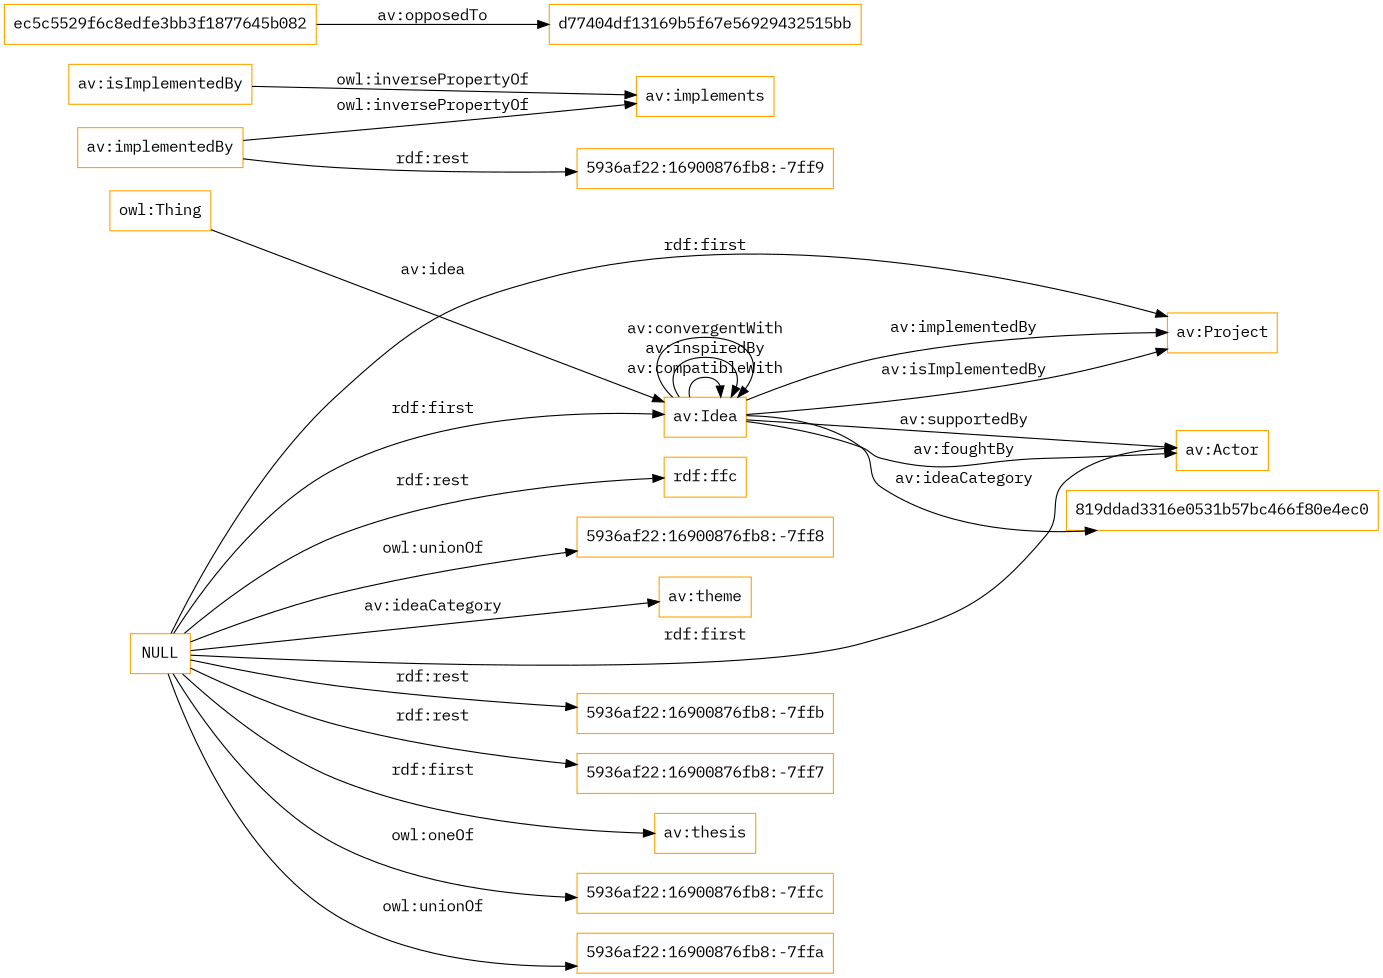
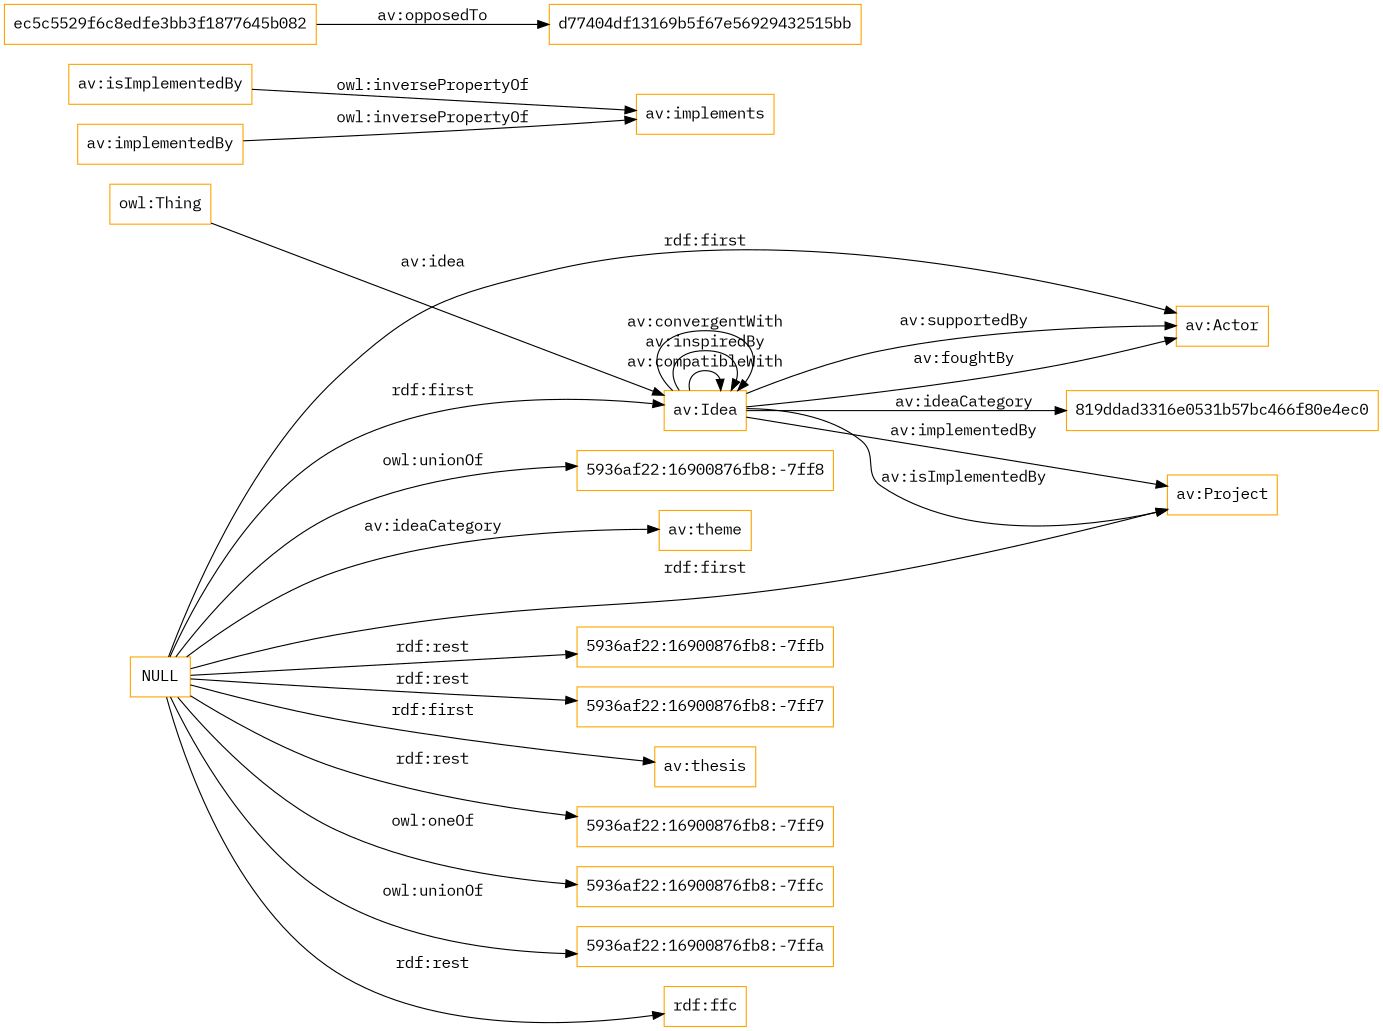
edge "av:implementedBy" -> "5936af22:16900876fb8:-7ff9": now "NULL" -> "5936af22:16900876fb8:-7ff9"
